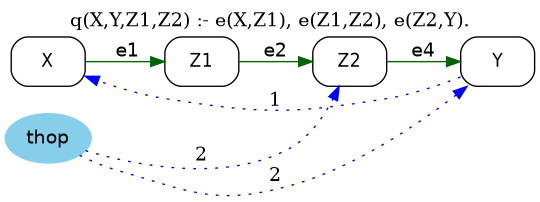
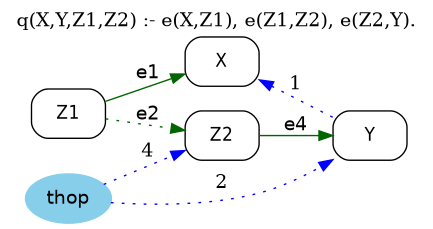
edge "X" -> "Z1": reversed
edge "Z1" -> "Z2": style solid -> dotted
edge "thop" -> "Z2": label "2" -> "4"
